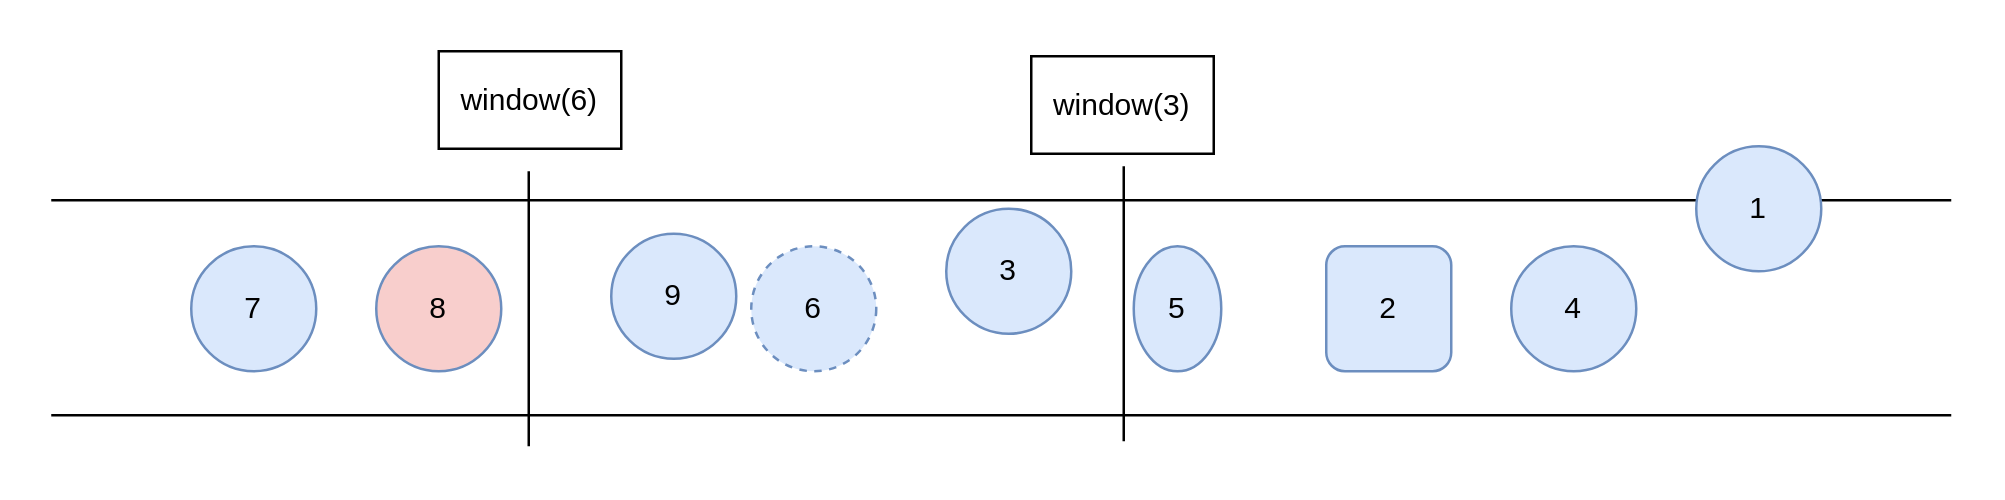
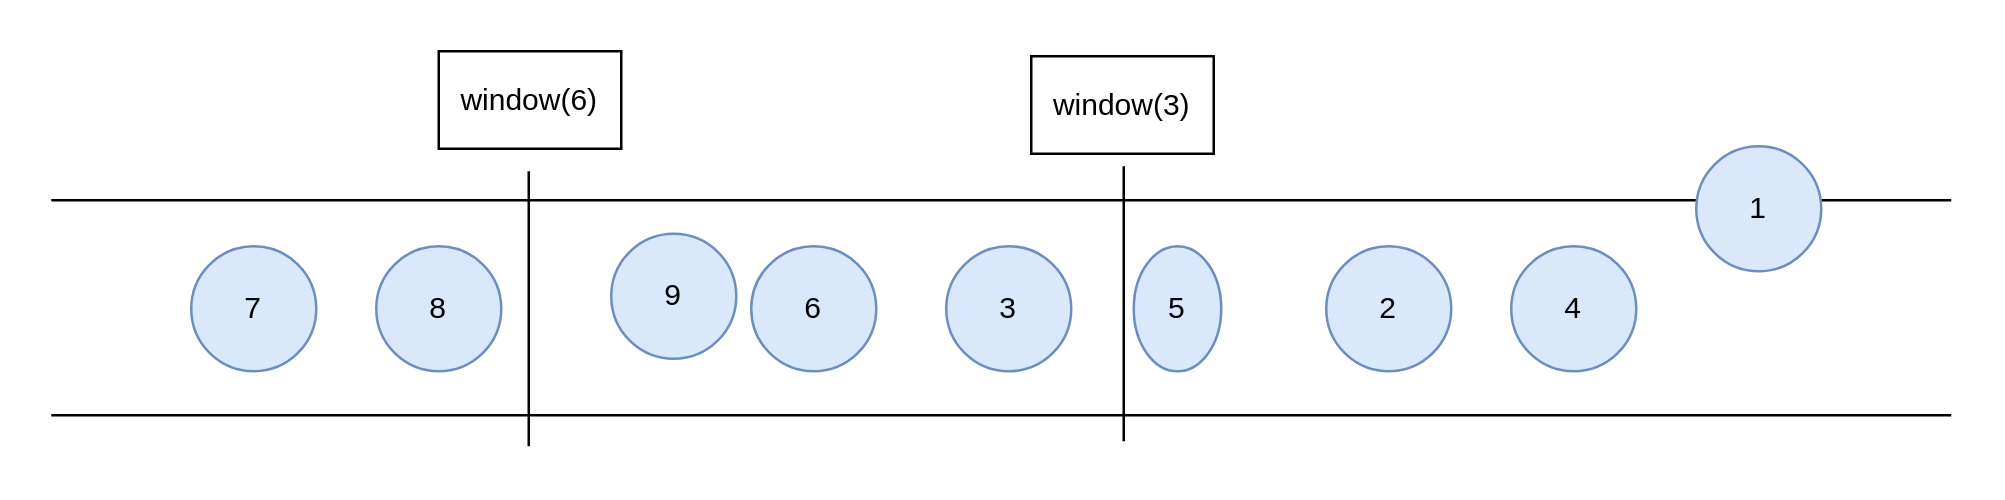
node "3": moved (1009, 271) -> (1009, 309)
node "8": fillcolor #f8cecc -> #dae8fc
node "6": style dashed -> solid
node "2": shape rounded rectangle -> ellipse
